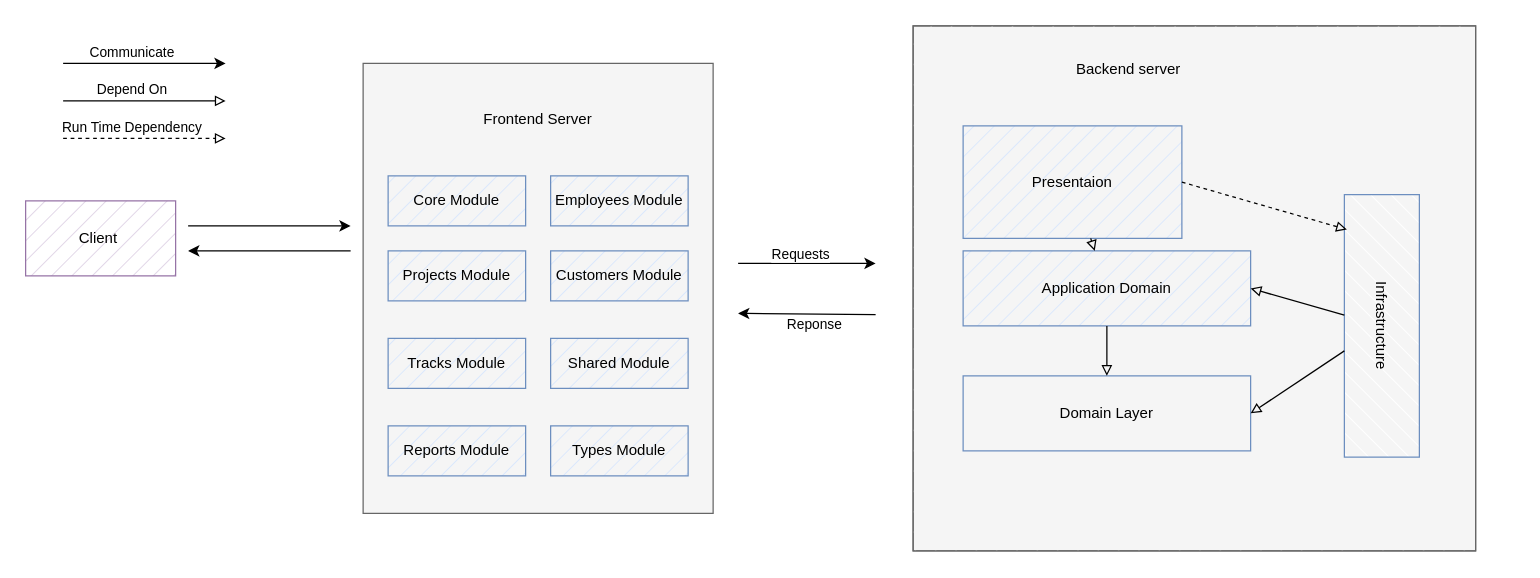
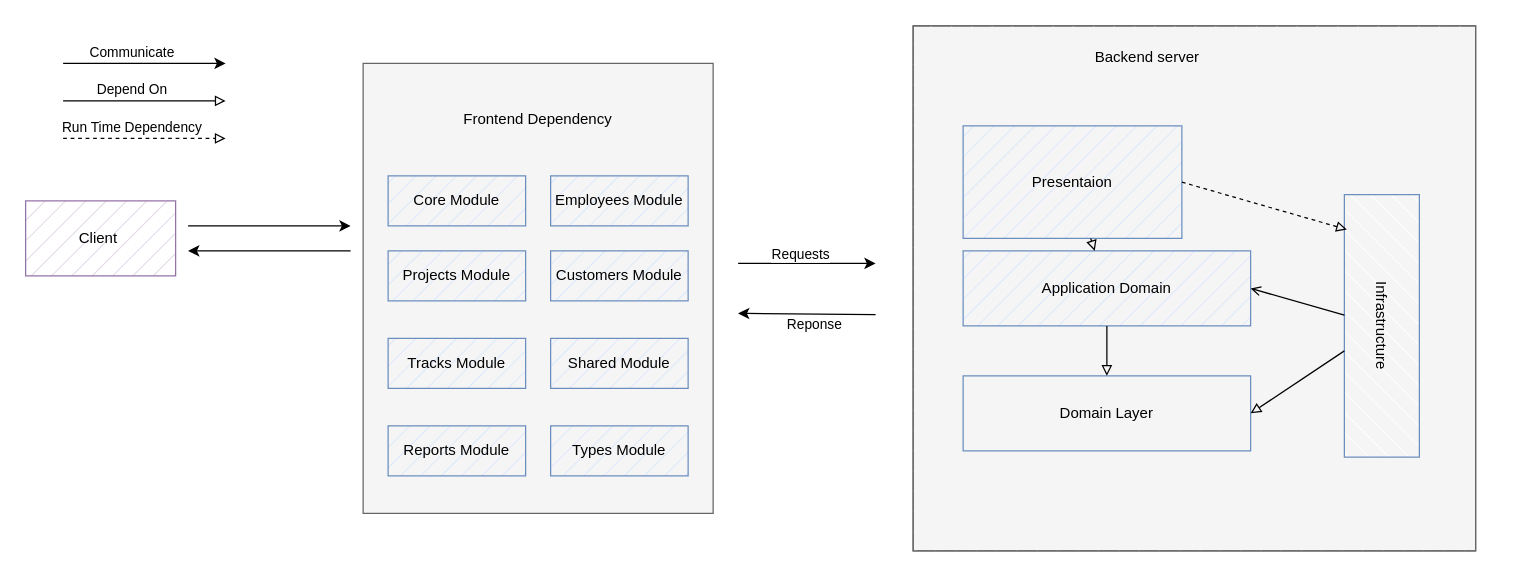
node "Backend server": moved (1129, 69) -> (1148, 57)
node "Frontend Server": label "Frontend Server" -> "Frontend Dependency"
edge "Infrastructure" -> "Application Domain": arrowhead block -> open
